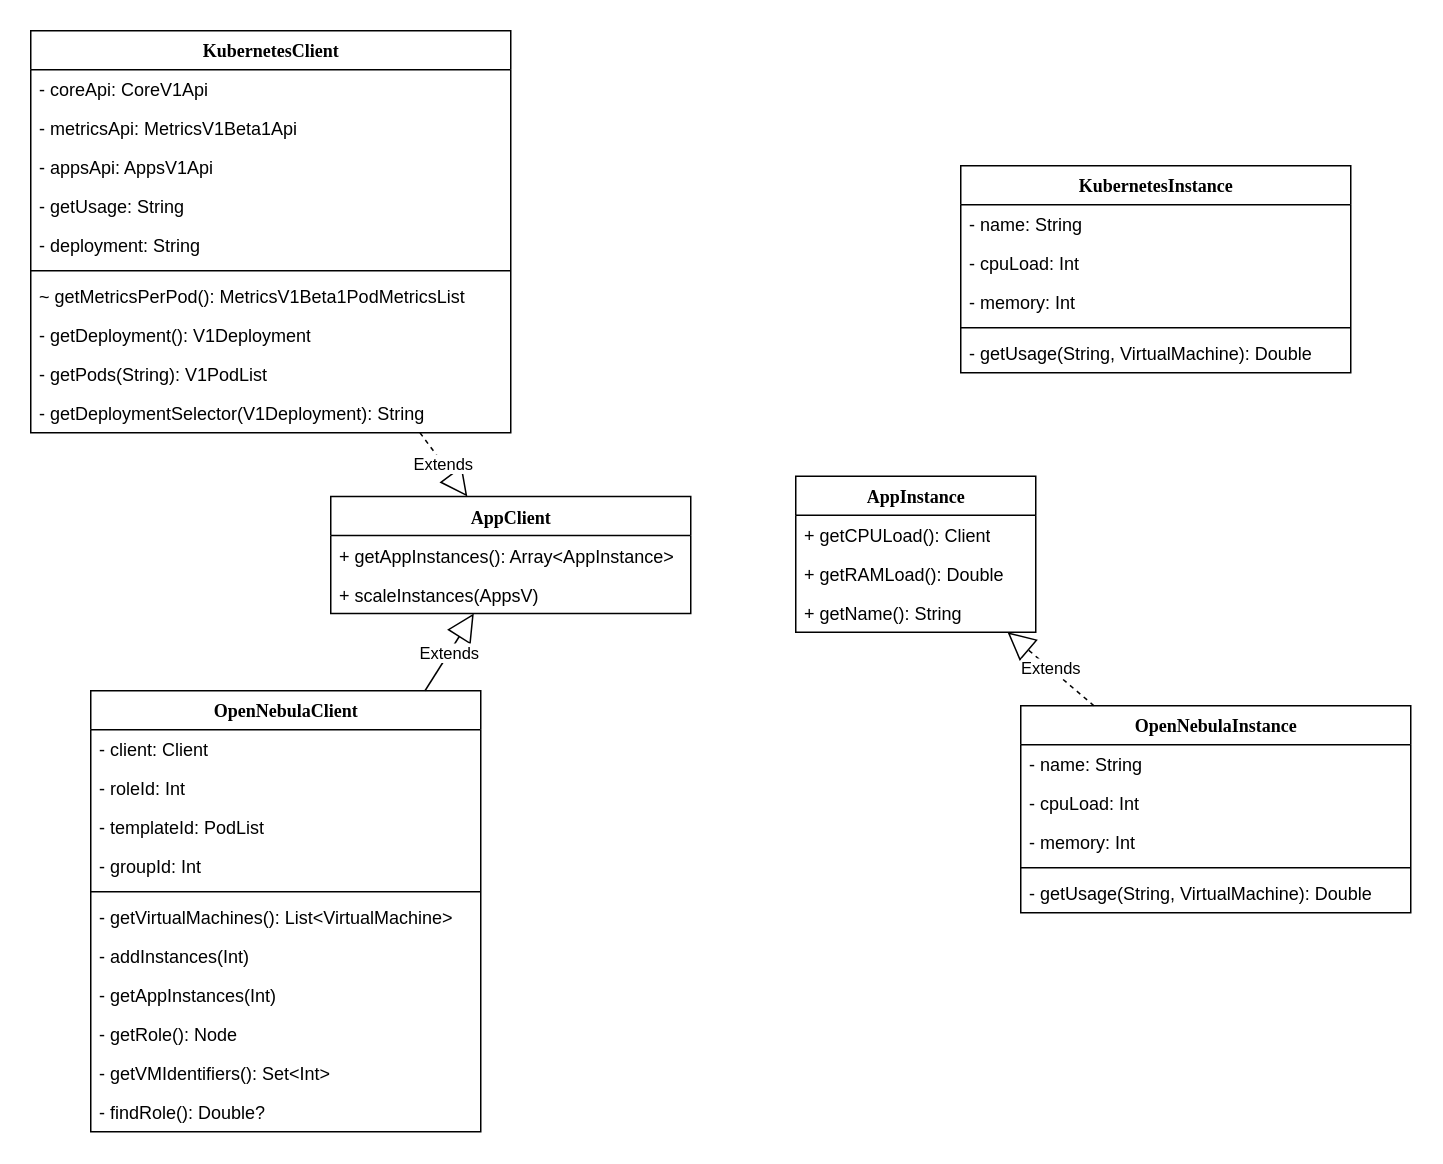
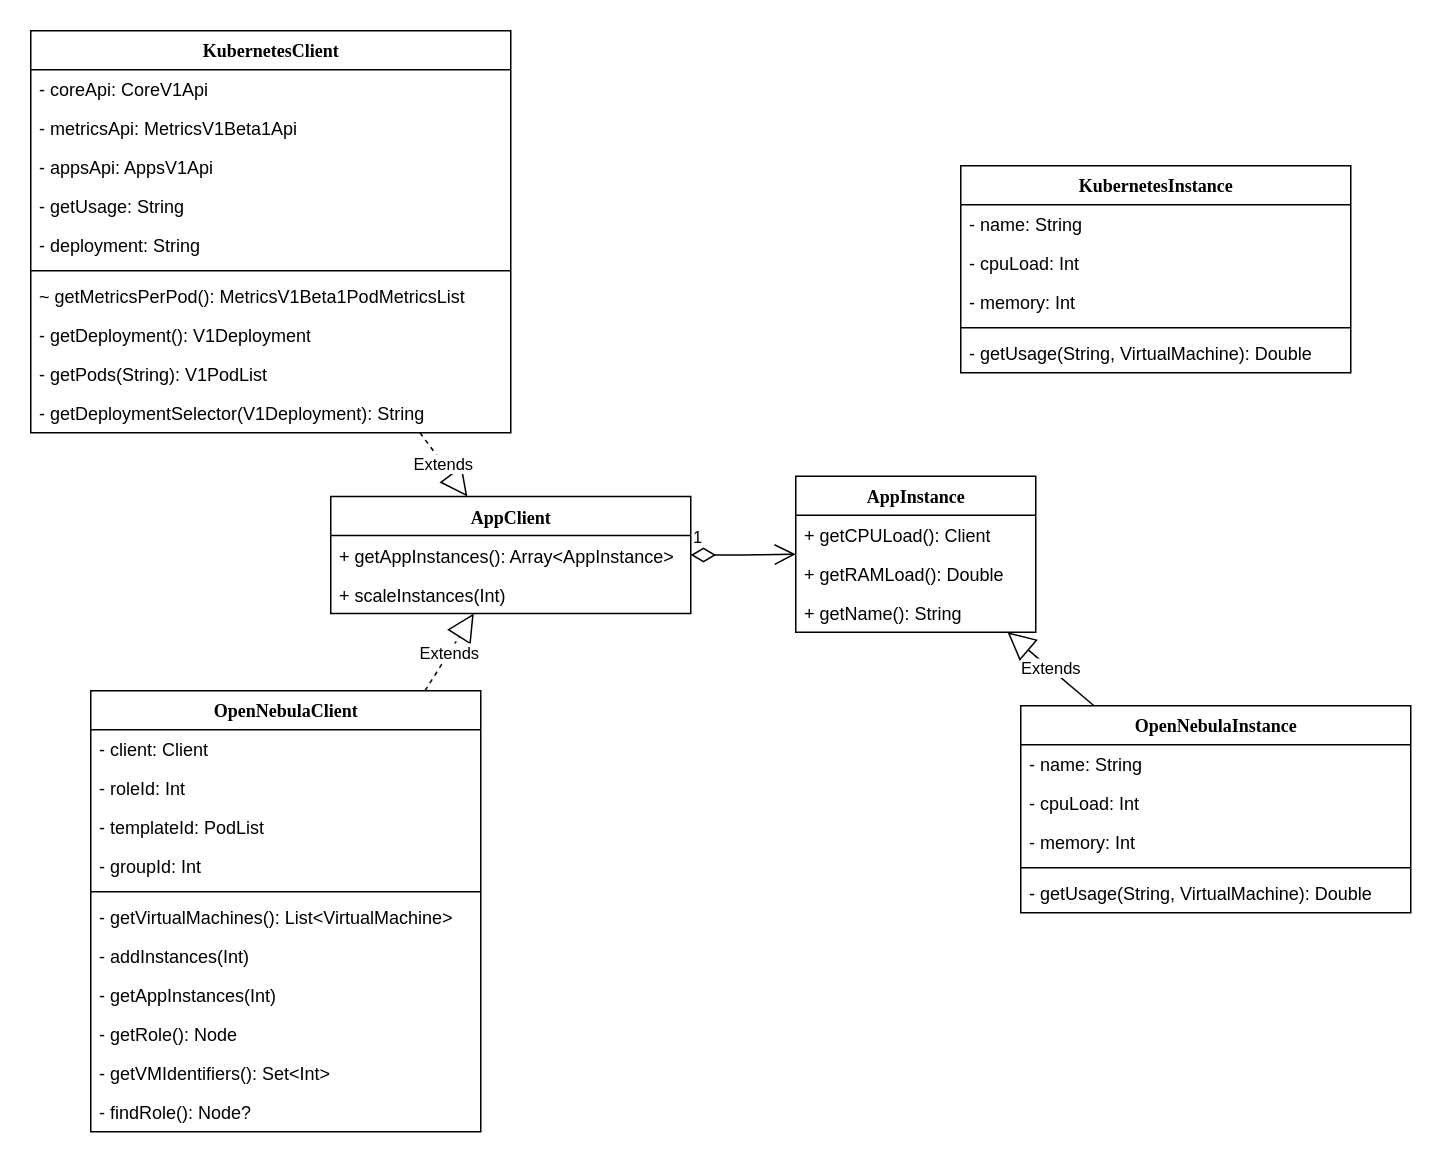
edge "AppInstance" -- "AppClient": added, label "1"
node "+ scaleInstances(AppsV)": label "+ scaleInstances(AppsV)" -> "+ scaleInstances(Int)"
edge "OpenNebulaClient" -> "AppClient": style solid -> dashed
edge "OpenNebulaInstance" -> "AppInstance": style dashed -> solid
node "- findRole(): Double?": label "- findRole(): Double?" -> "- findRole(): Node?"
